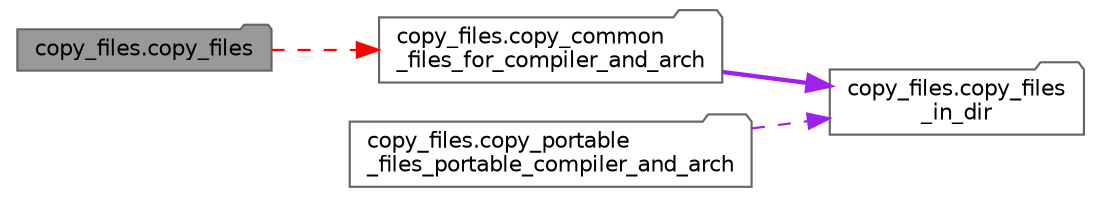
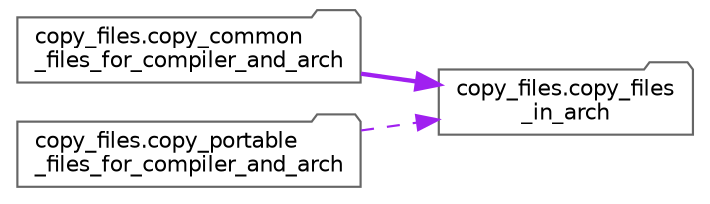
node "copy_files.copy_files": removed
node "copy_files.copy_files _in_dir": label "copy_files.copy_files _in_dir" -> "copy_files.copy_files _in_arch"
node "copy_files.copy_portable _files_portable_compiler_and_arch": label "copy_files.copy_portable _files_portable_compiler_and_arch" -> "copy_files.copy_portable _files_for_compiler_and_arch"
